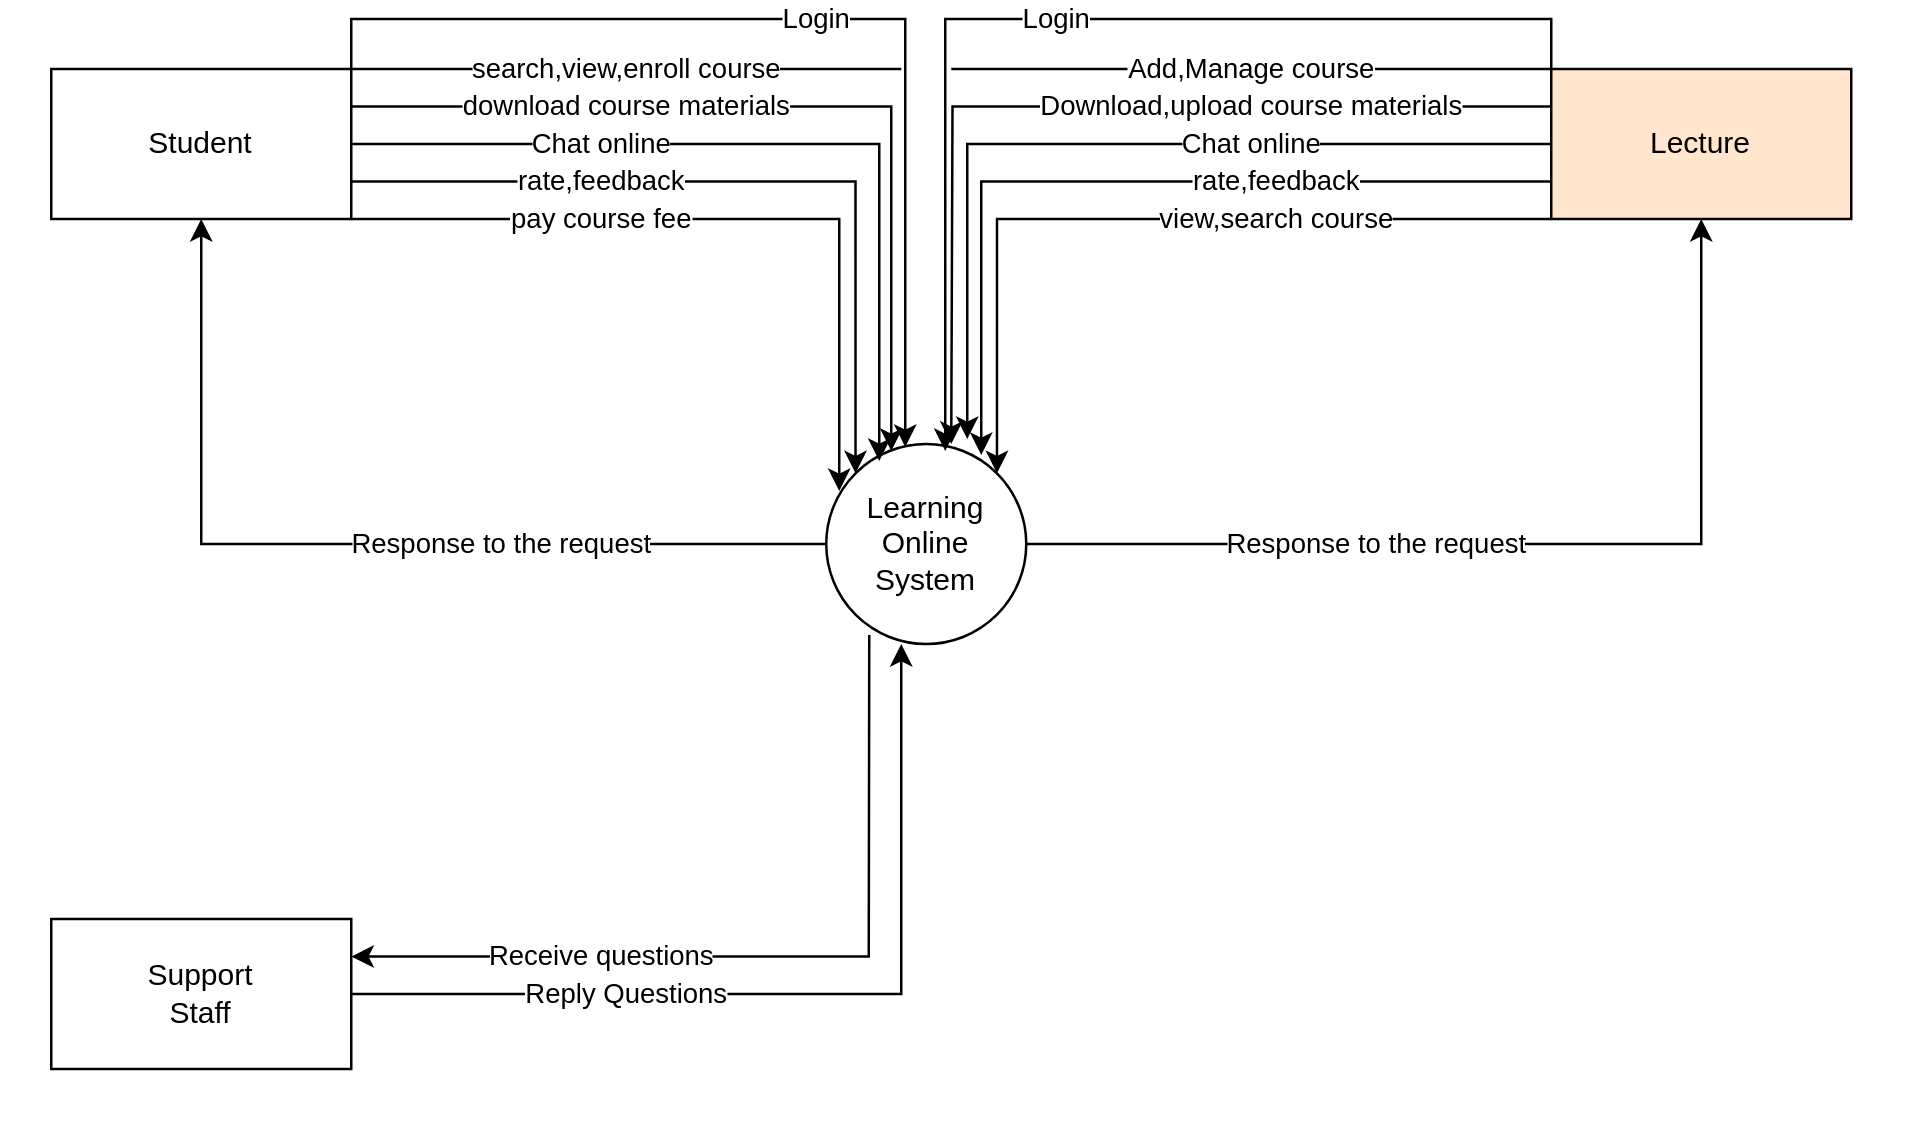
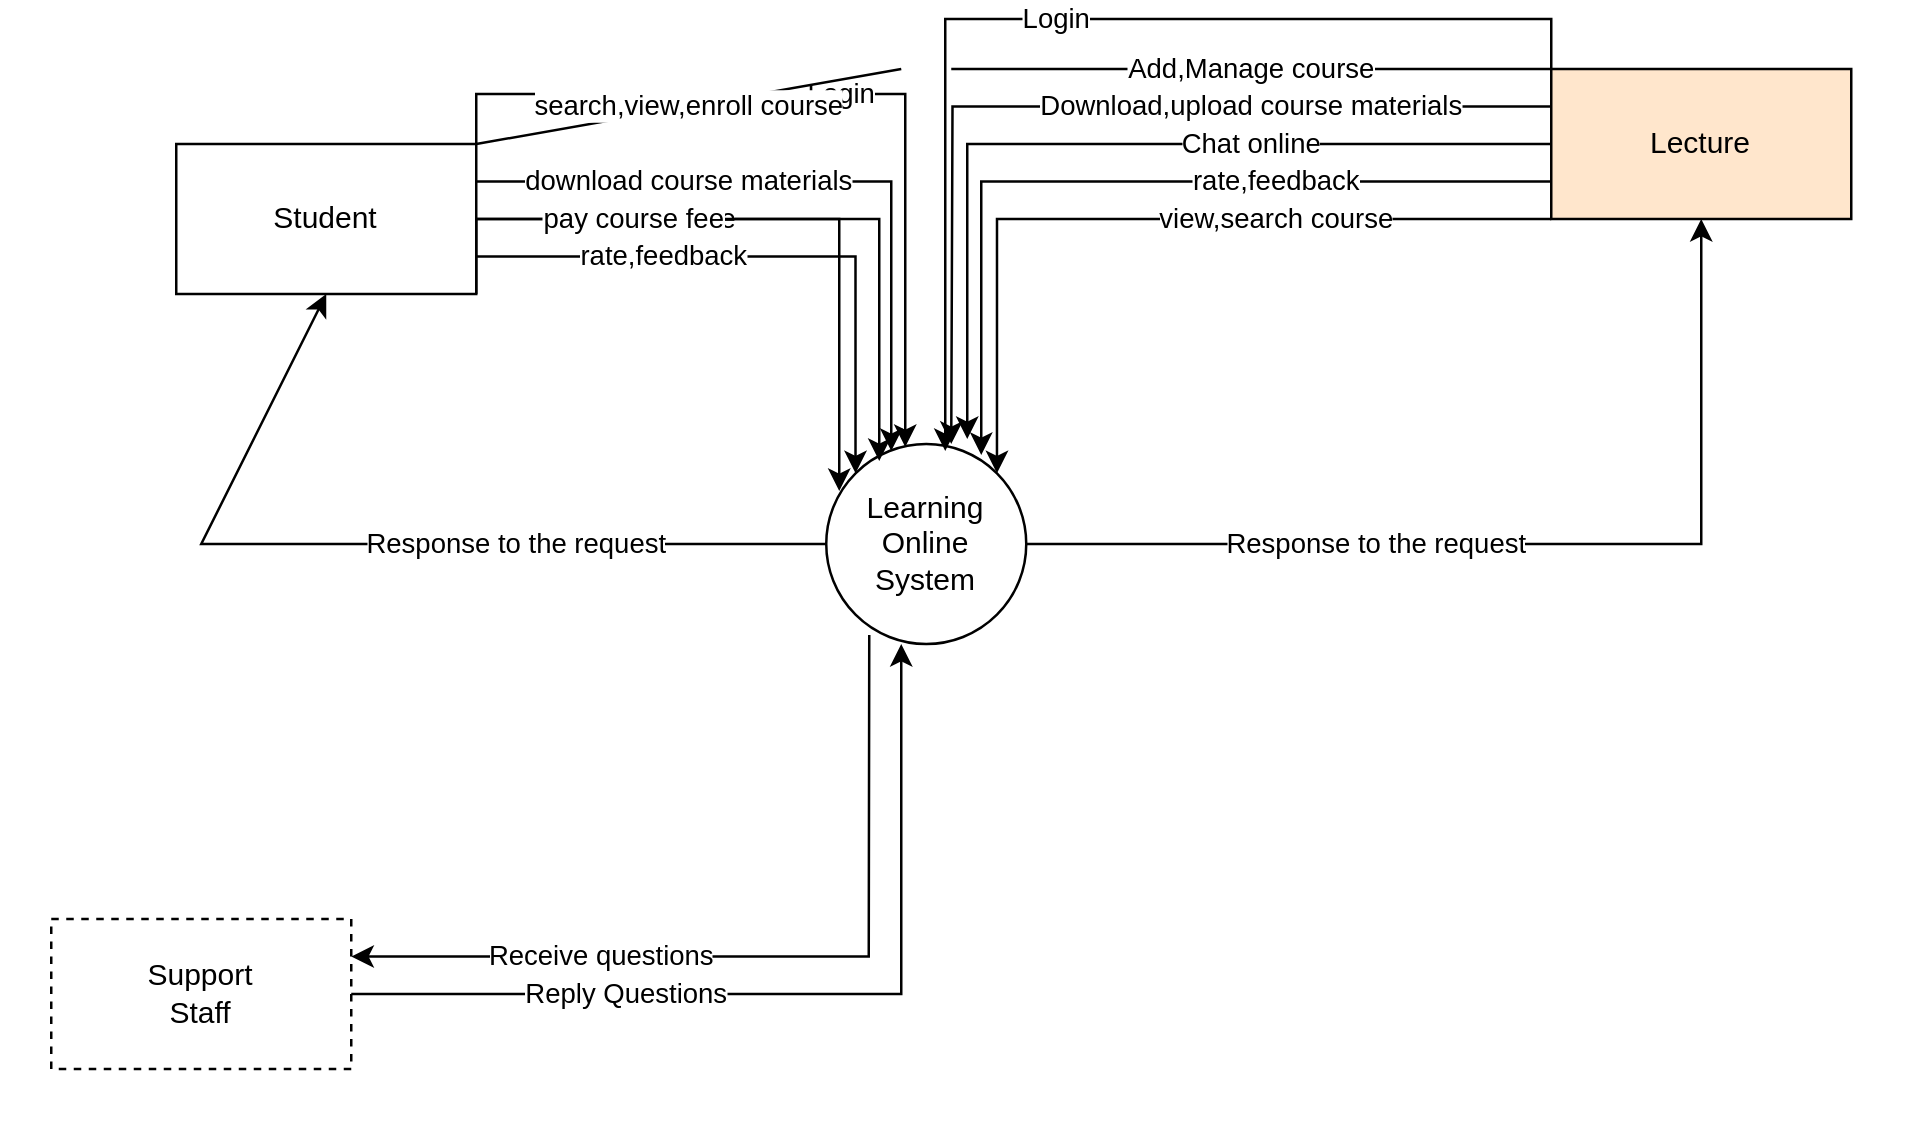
node "Student": moved (201, 144) -> (326, 219)
node "Support Staff": style solid -> dashed
